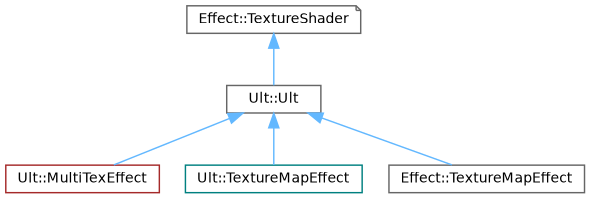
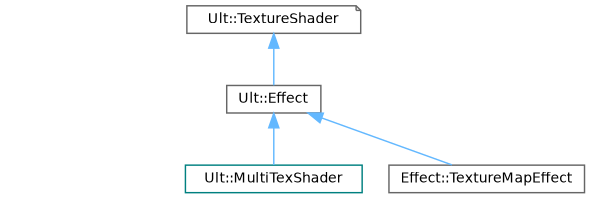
node "Effect::TextureShader": label "Effect::TextureShader" -> "Ult::TextureShader"
node "Ult::Ult": label "Ult::Ult" -> "Ult::Effect"
node "Ult::MultiTexEffect": removed
node "Ult::TextureMapEffect": label "Ult::TextureMapEffect" -> "Ult::MultiTexShader"
